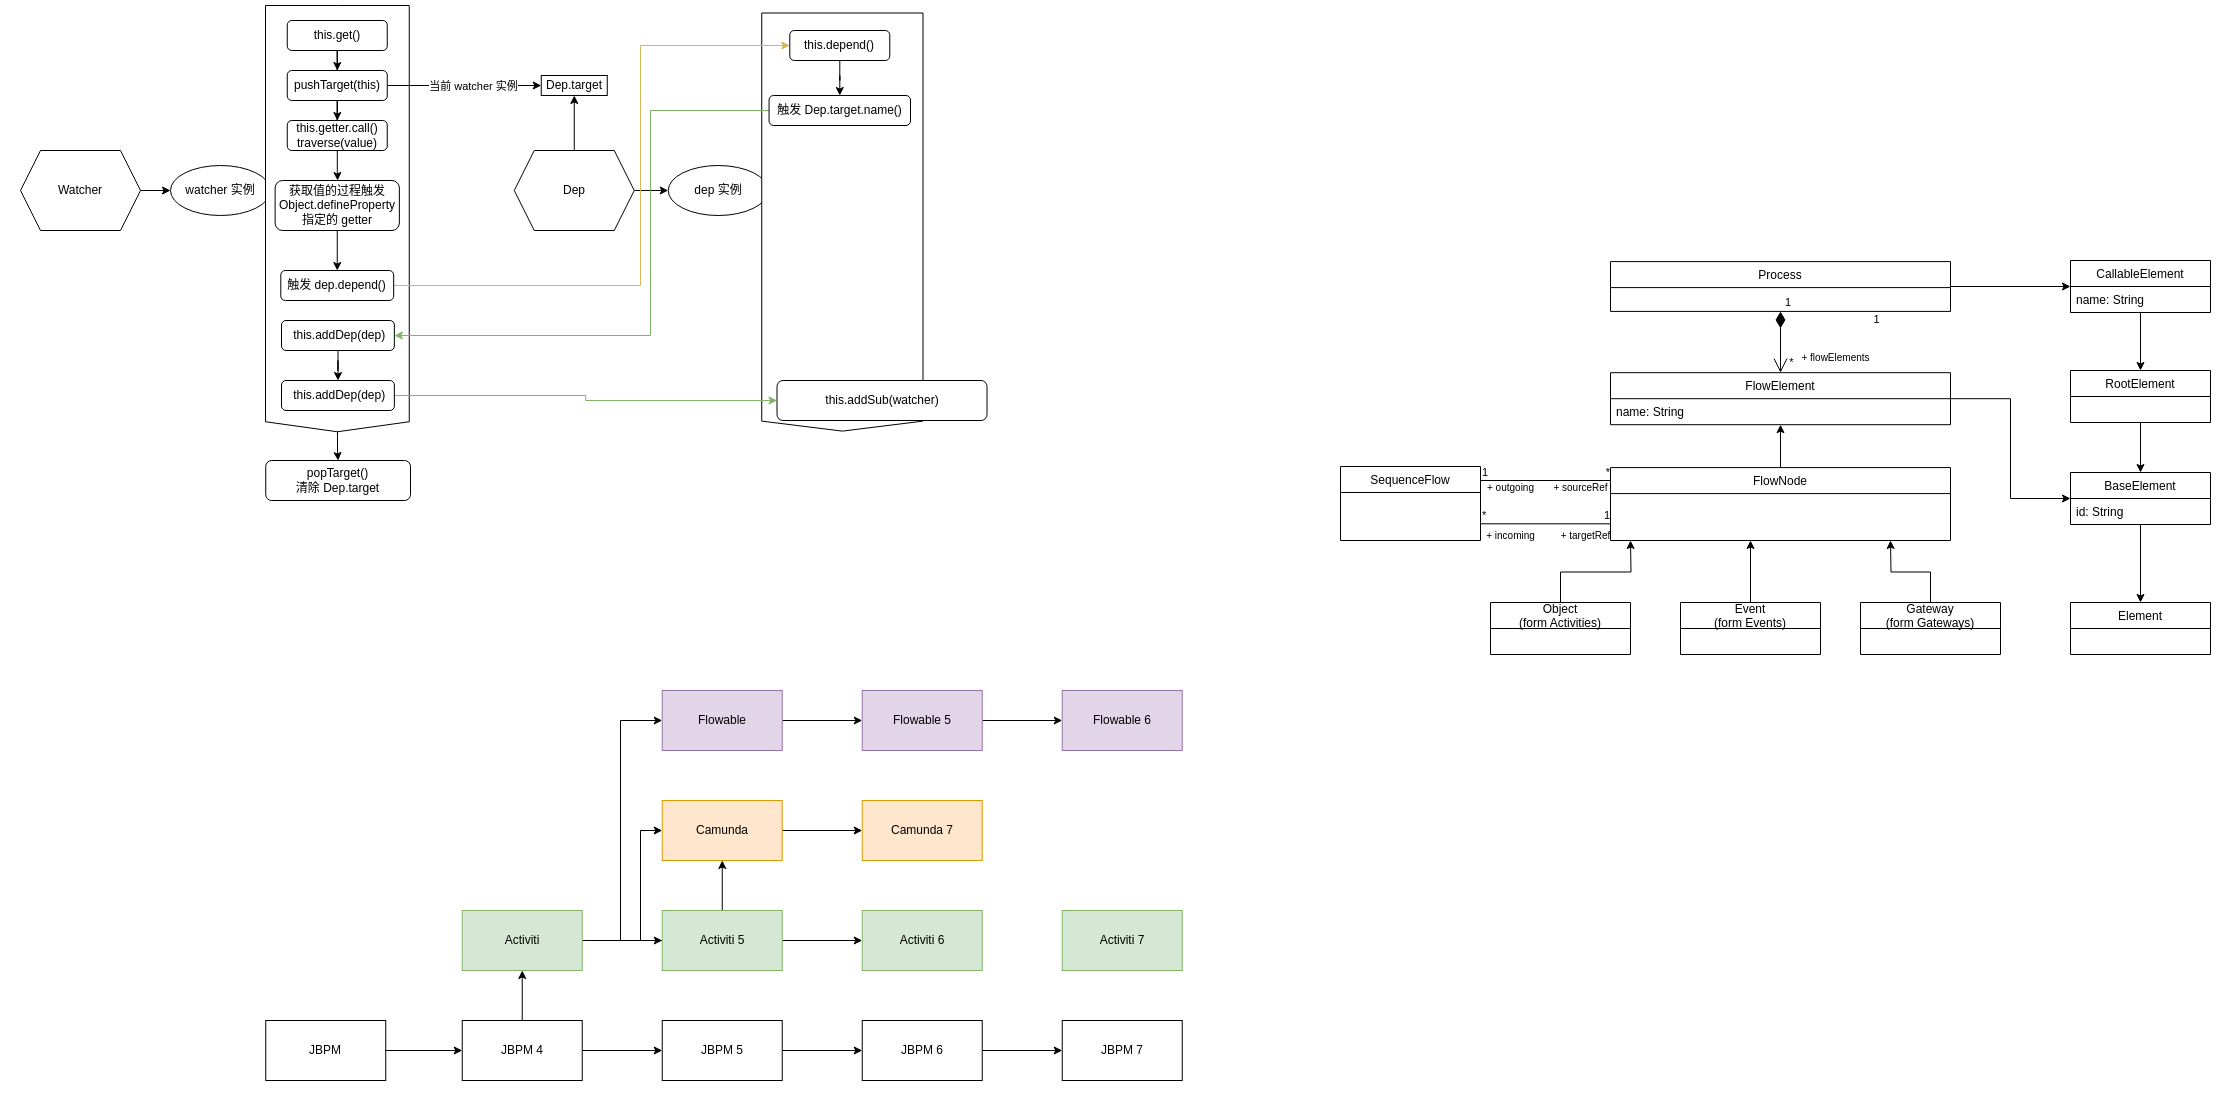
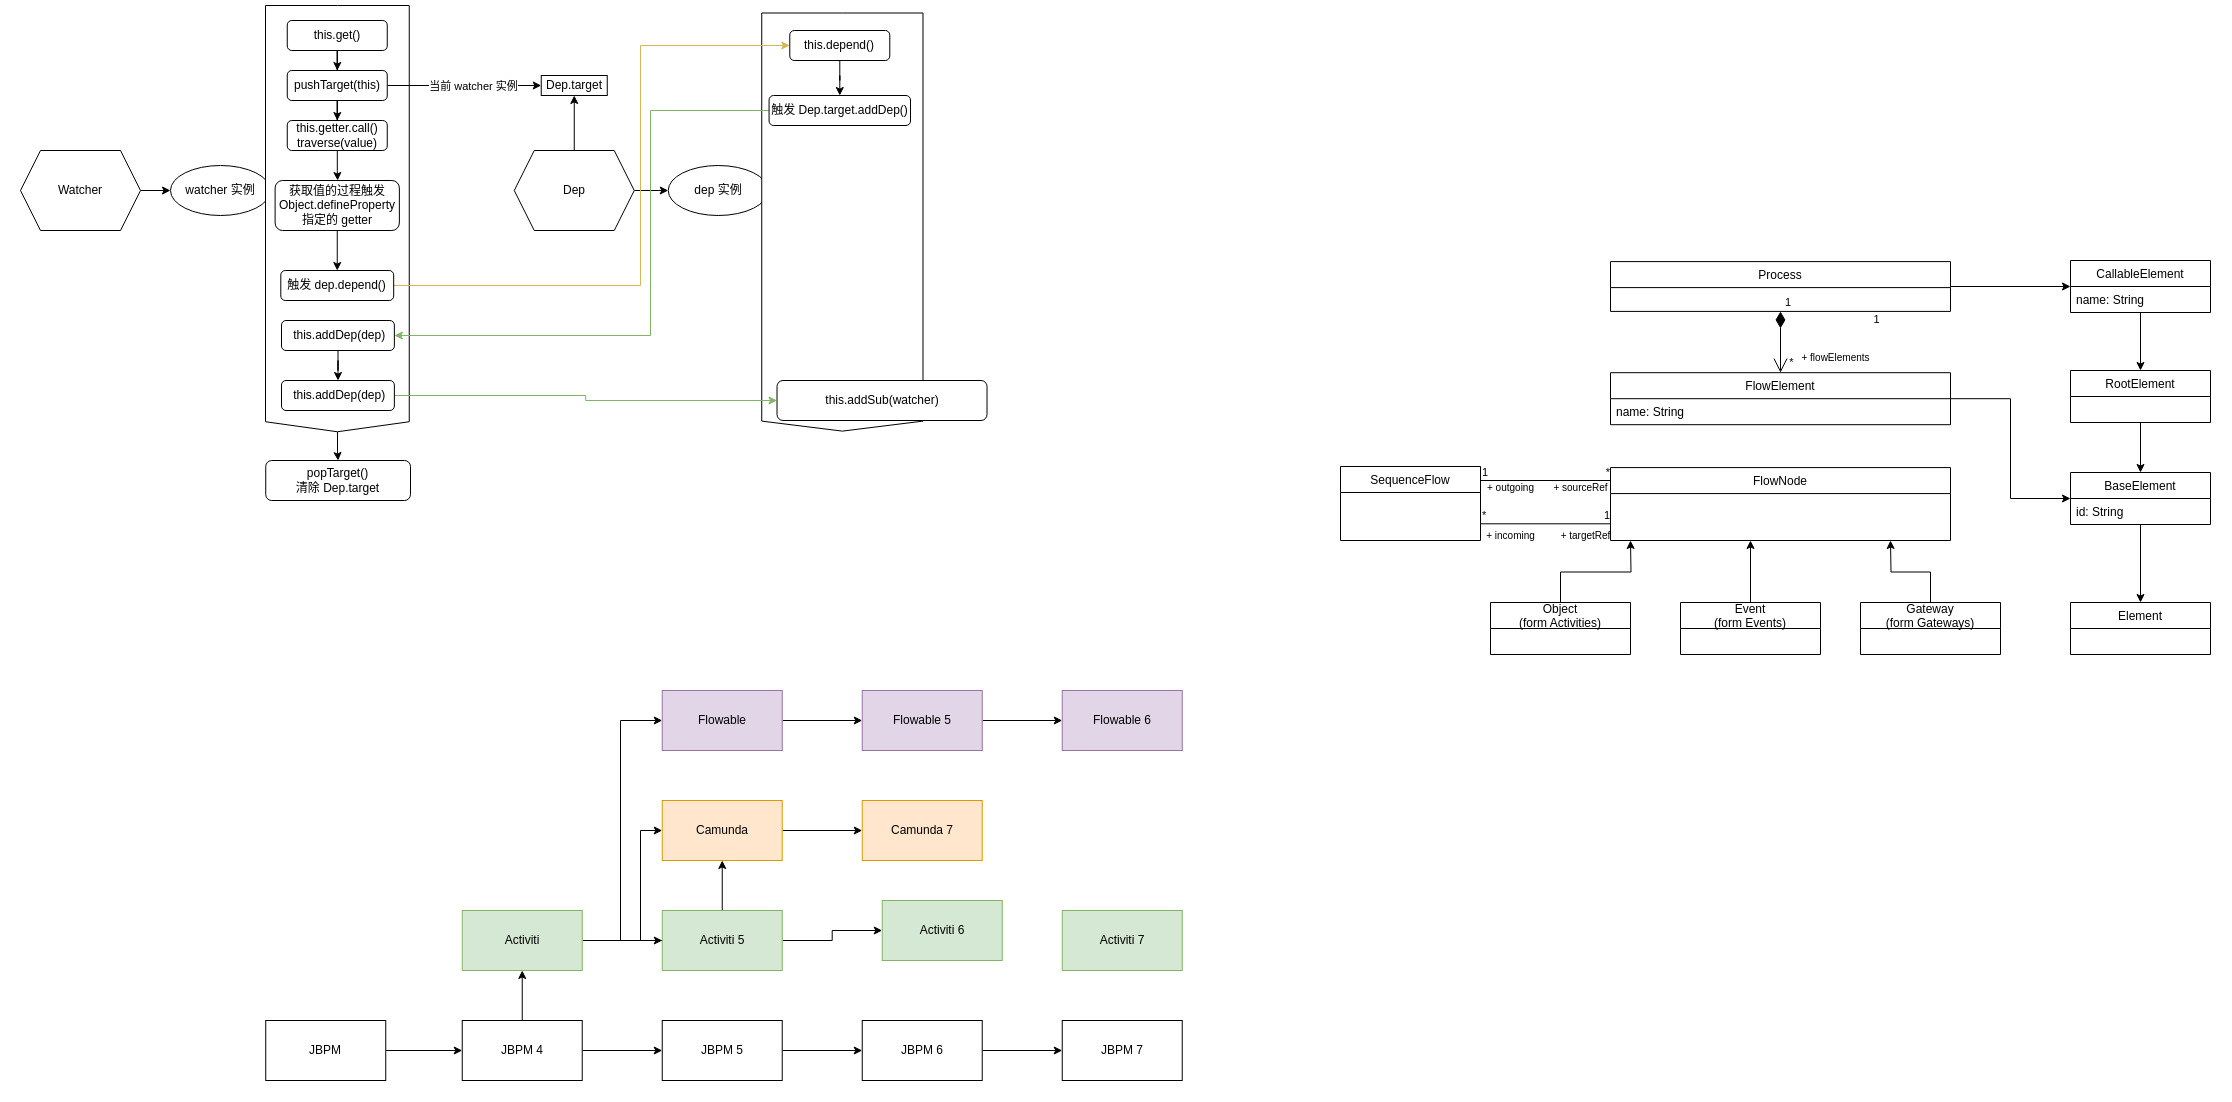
node "触发 Dep.target.name()": label "触发 Dep.target.name()" -> "触发 Dep.target.addDep()"
edge "FlowNode" -> "FlowElement": removed
node "Activiti 6": moved (922, 941) -> (942, 931)
